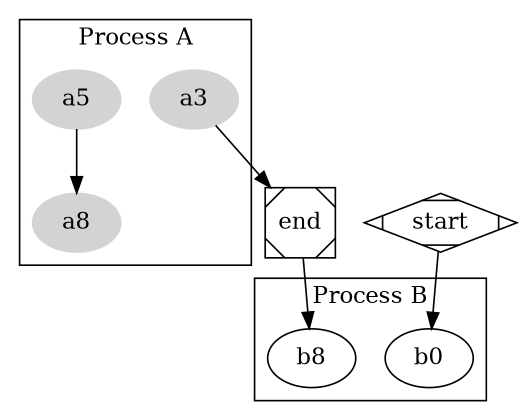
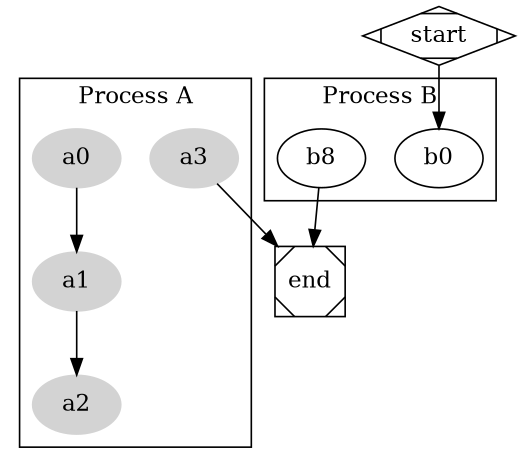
node "a5": label "a5" -> "a0"
node "a8": label "a8" -> "a1"
edge "end" -> "b8": reversed
node "a2": added
